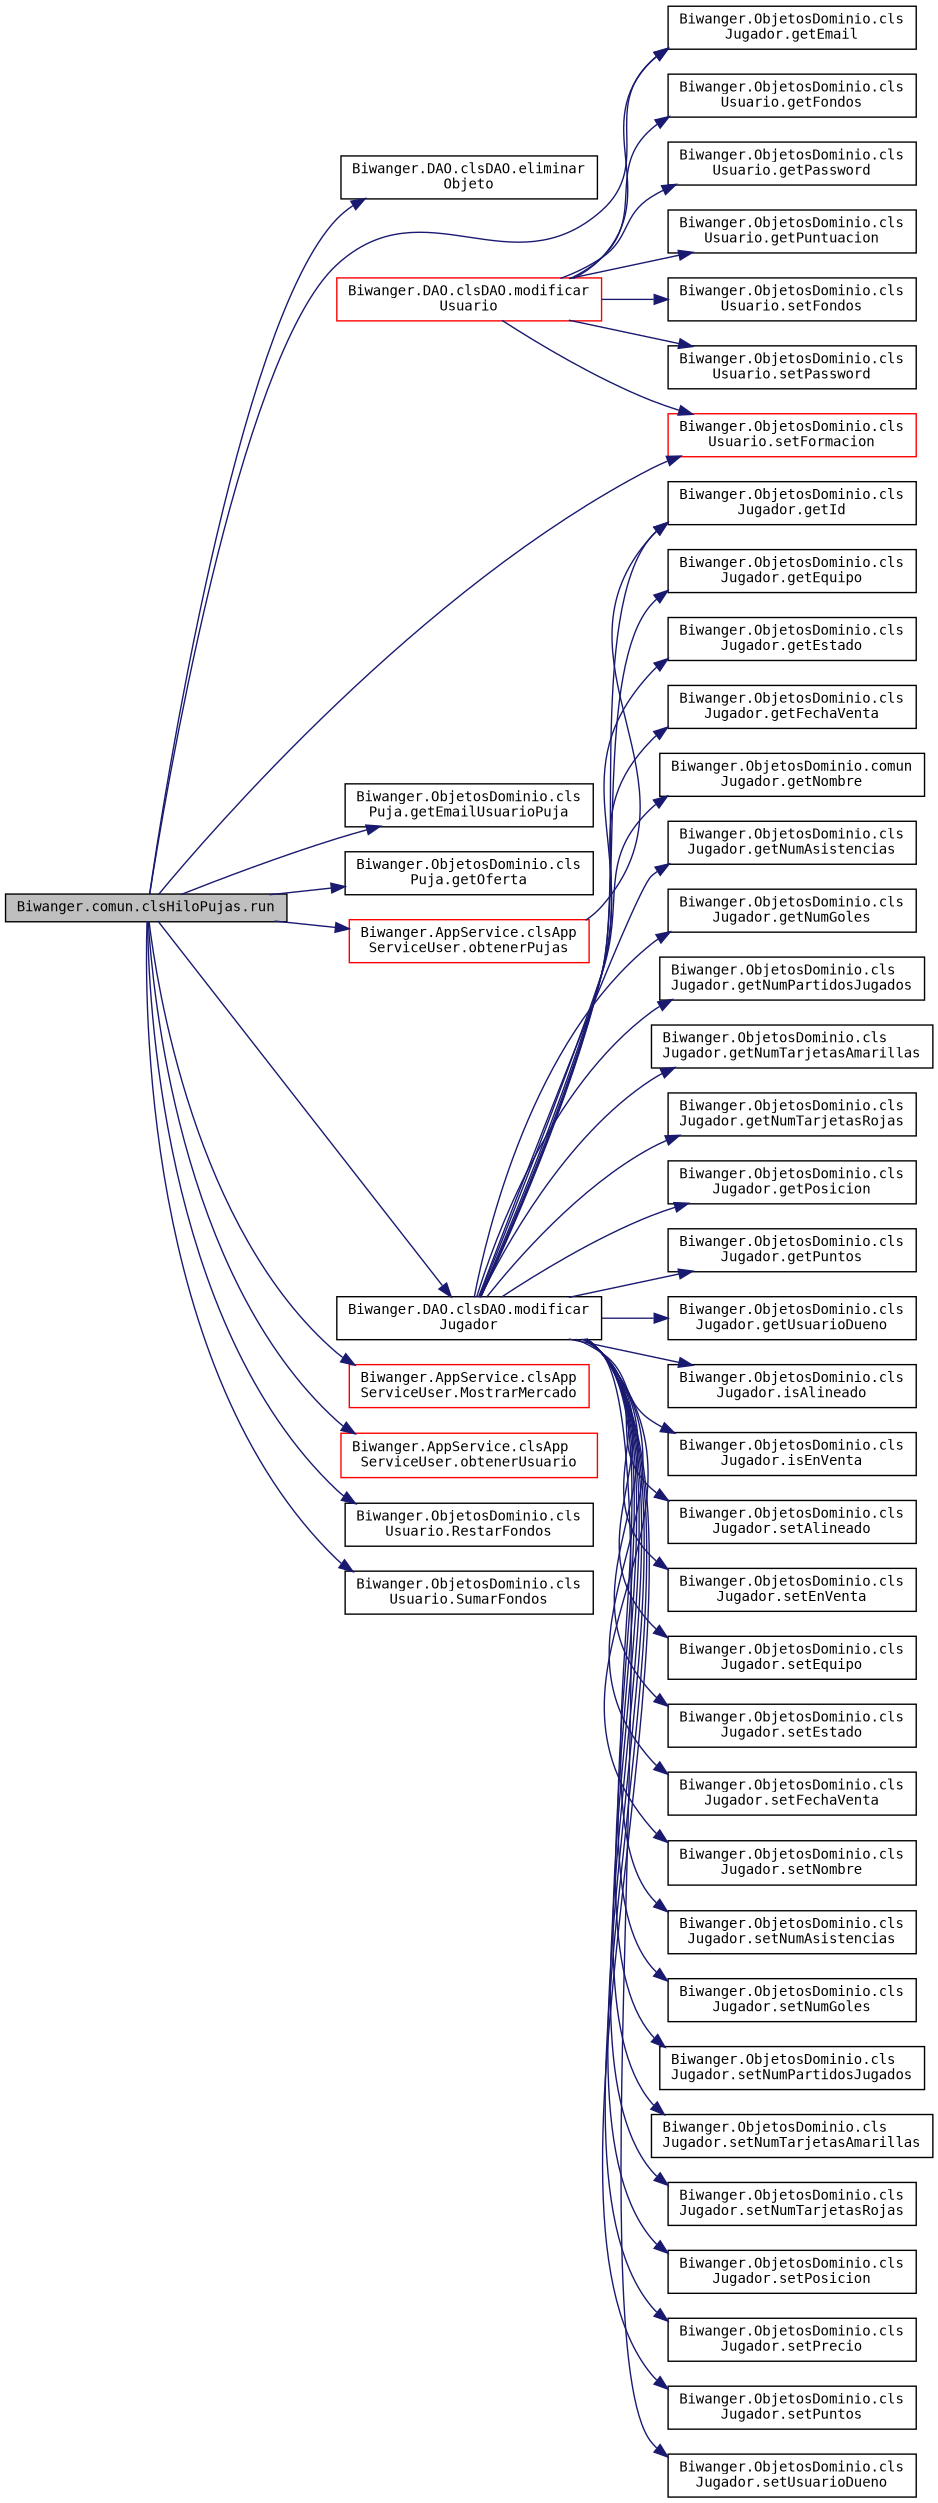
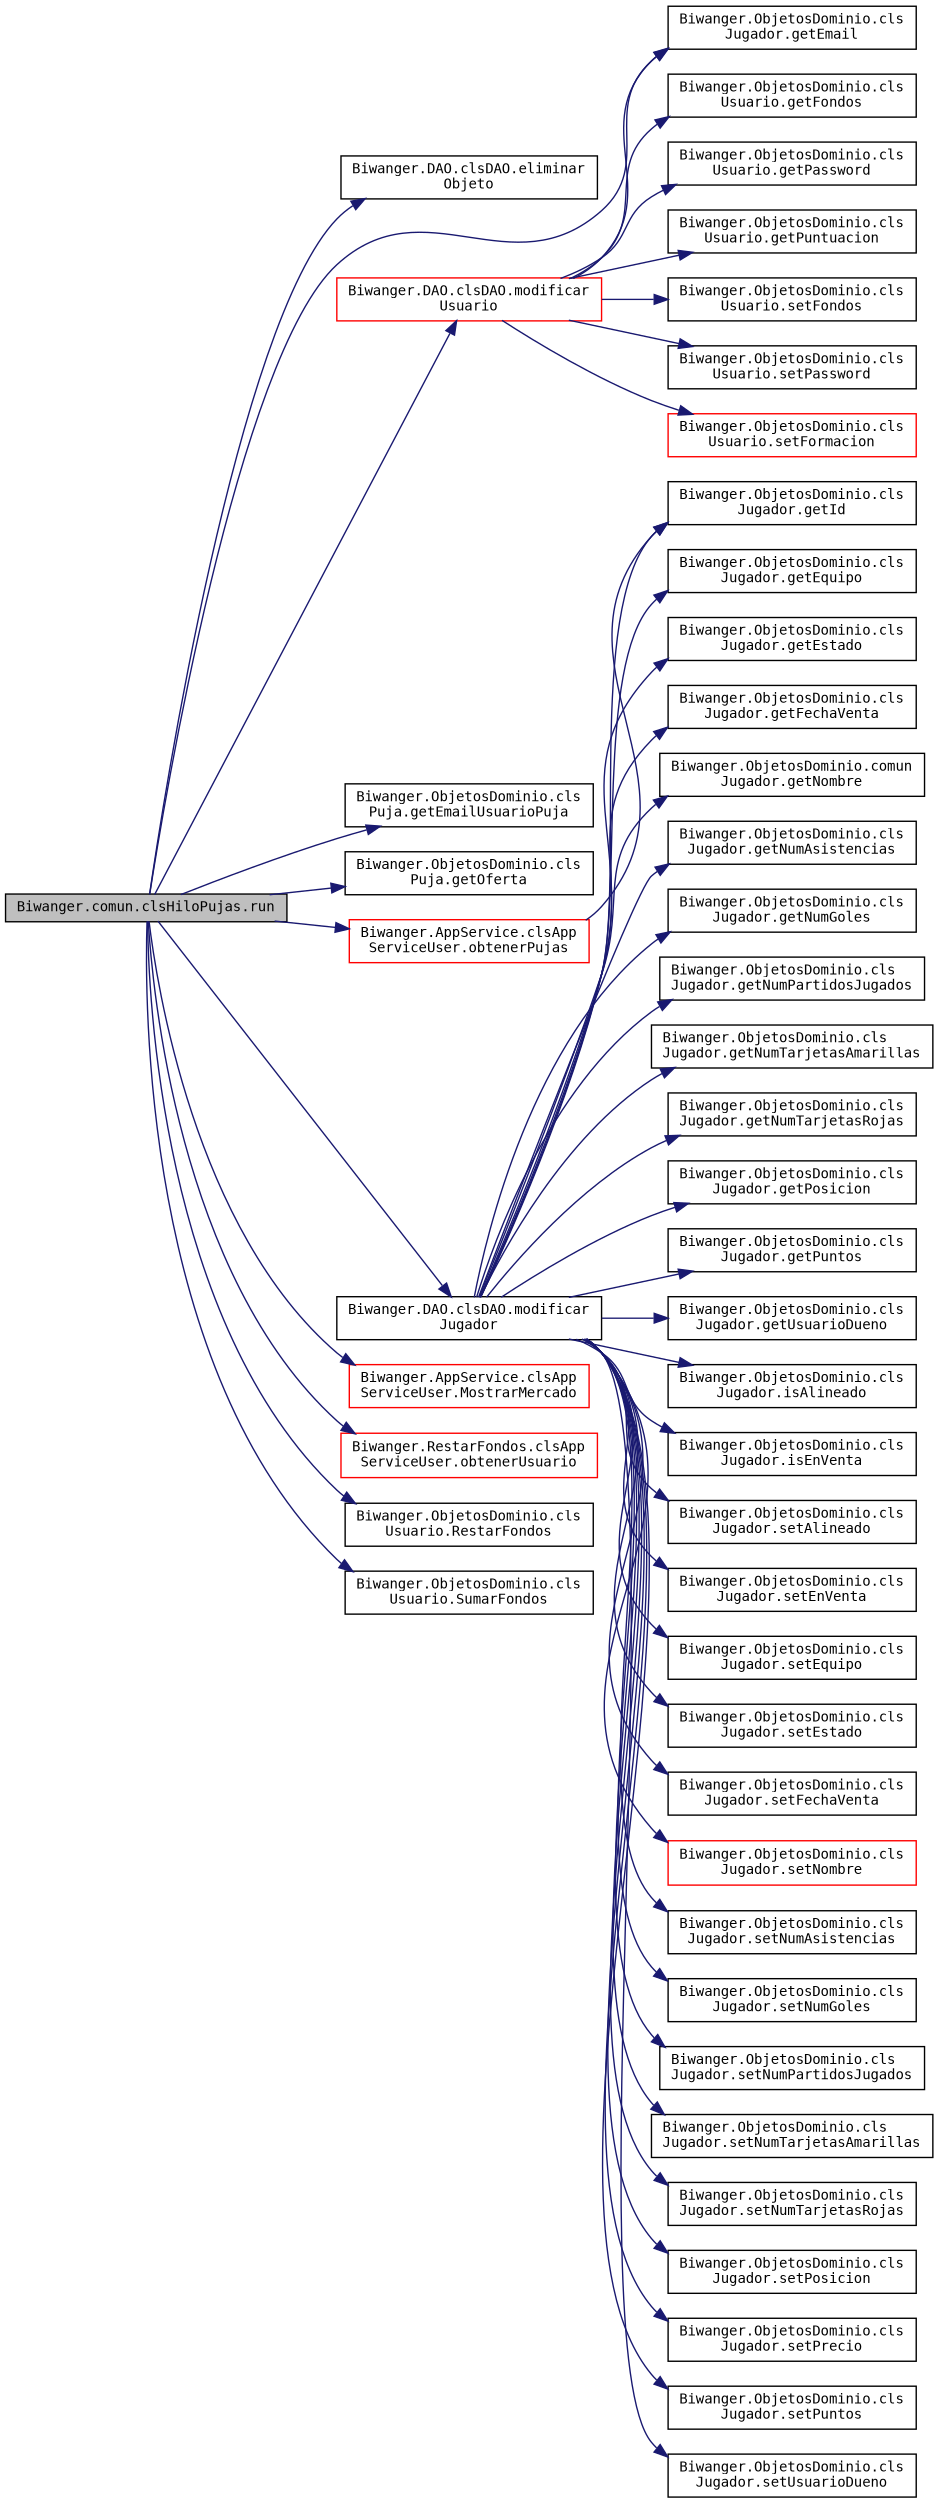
edge "Biwanger.comun.clsHiloPujas.run" -> "Biwanger.ObjetosDominio.cls Usuario.setFormacion": now "Biwanger.comun.clsHiloPujas.run" -> "Biwanger.DAO.clsDAO.modificar Usuario"
node "Biwanger.AppService.clsApp ServiceUser.obtenerUsuario": label "Biwanger.AppService.clsApp ServiceUser.obtenerUsuario" -> "Biwanger.RestarFondos.clsApp ServiceUser.obtenerUsuario"
node "Biwanger.ObjetosDominio.cls Jugador.setNombre": color black -> red
